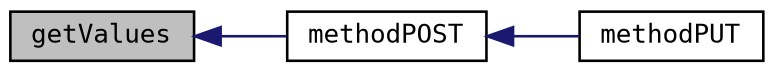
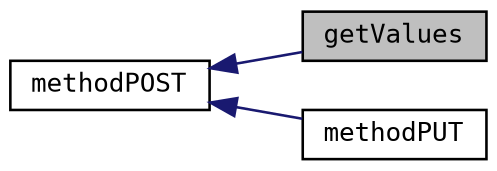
edge "methodPOST" -> "getValues": reversed
